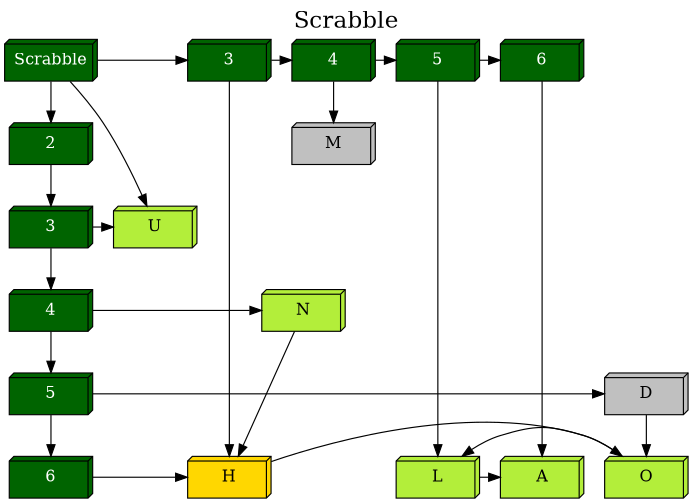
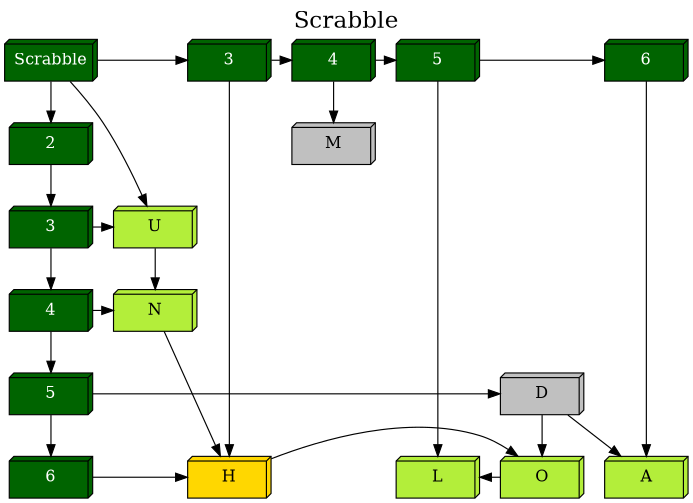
edge "U" -> "N": added
edge "L" -> "A": now "D" -> "A"
